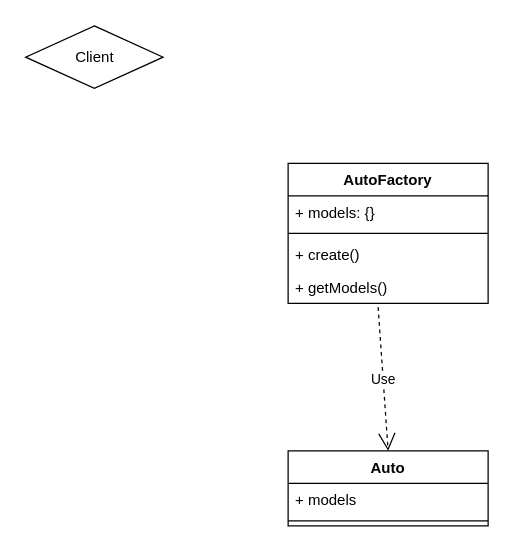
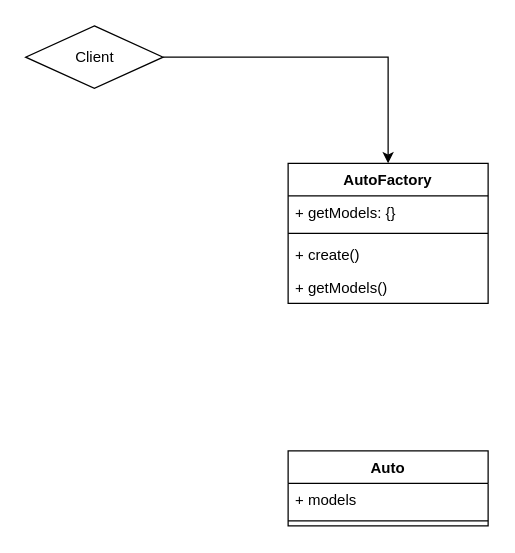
edge "Client" -> "AutoFactory": added
node "+ models: {}": label "+ models: {}" -> "+ getModels: {}"
edge "+ getModels()" -> "Auto": removed, label "Use"
